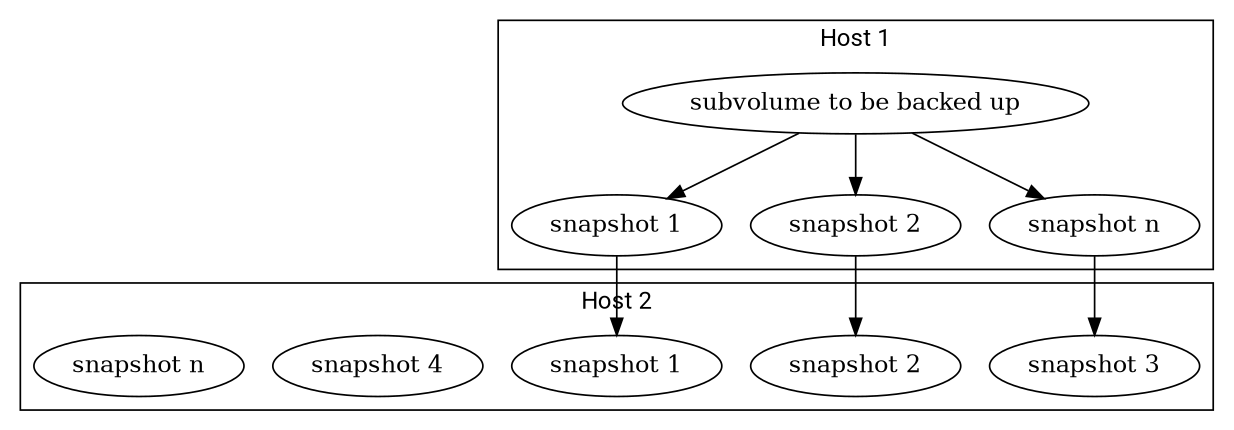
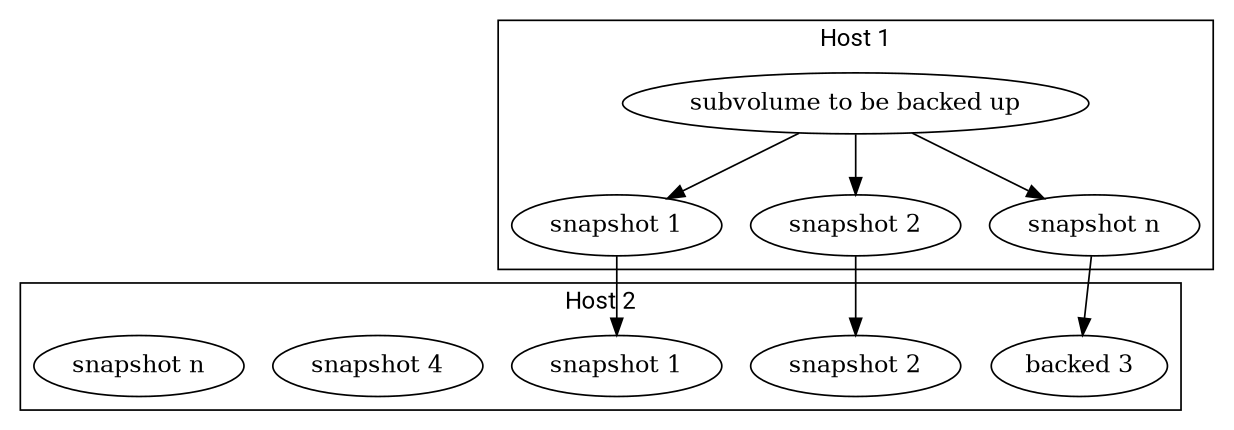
node "snapshot 3": label "snapshot 3" -> "backed 3"
